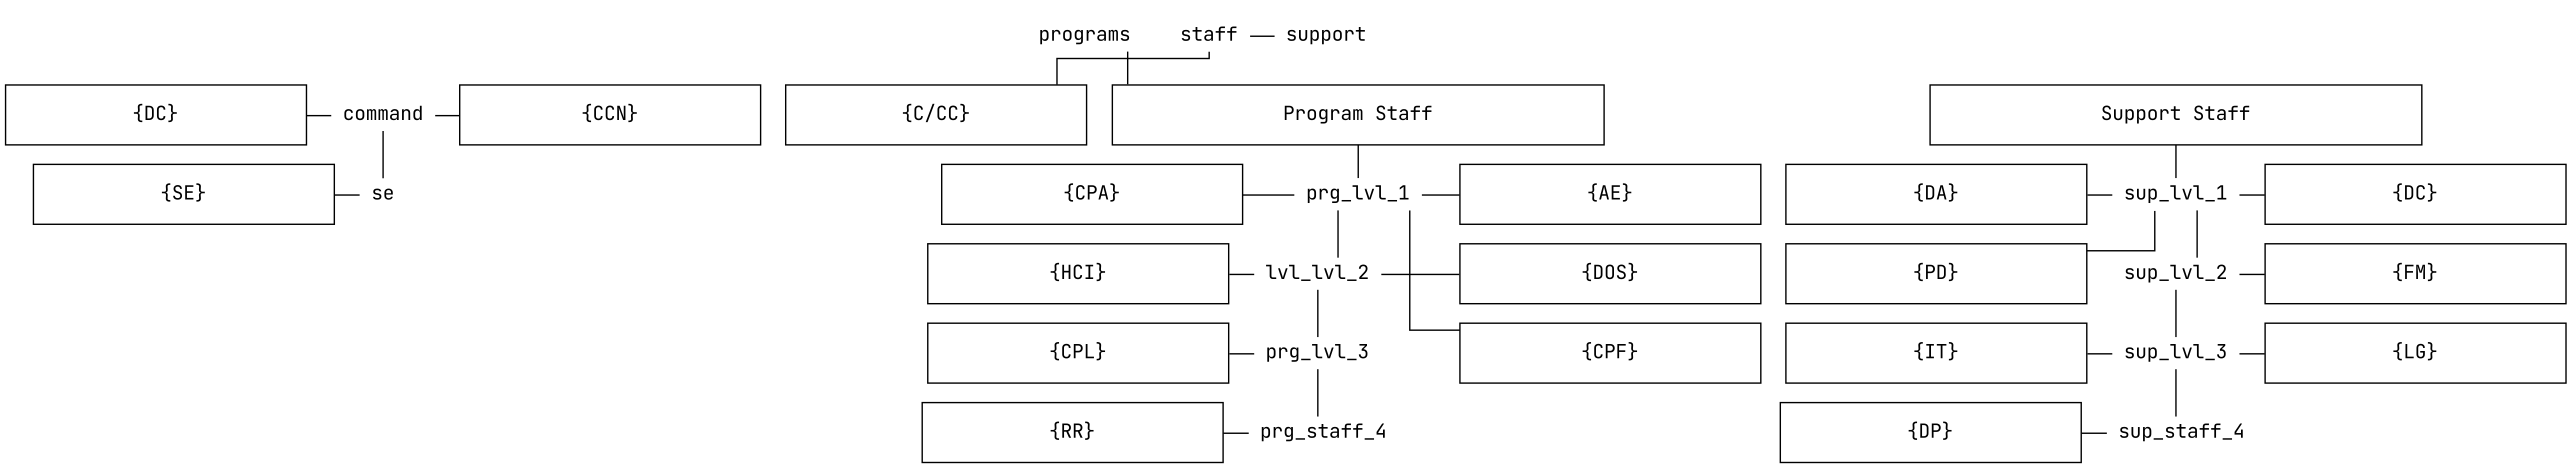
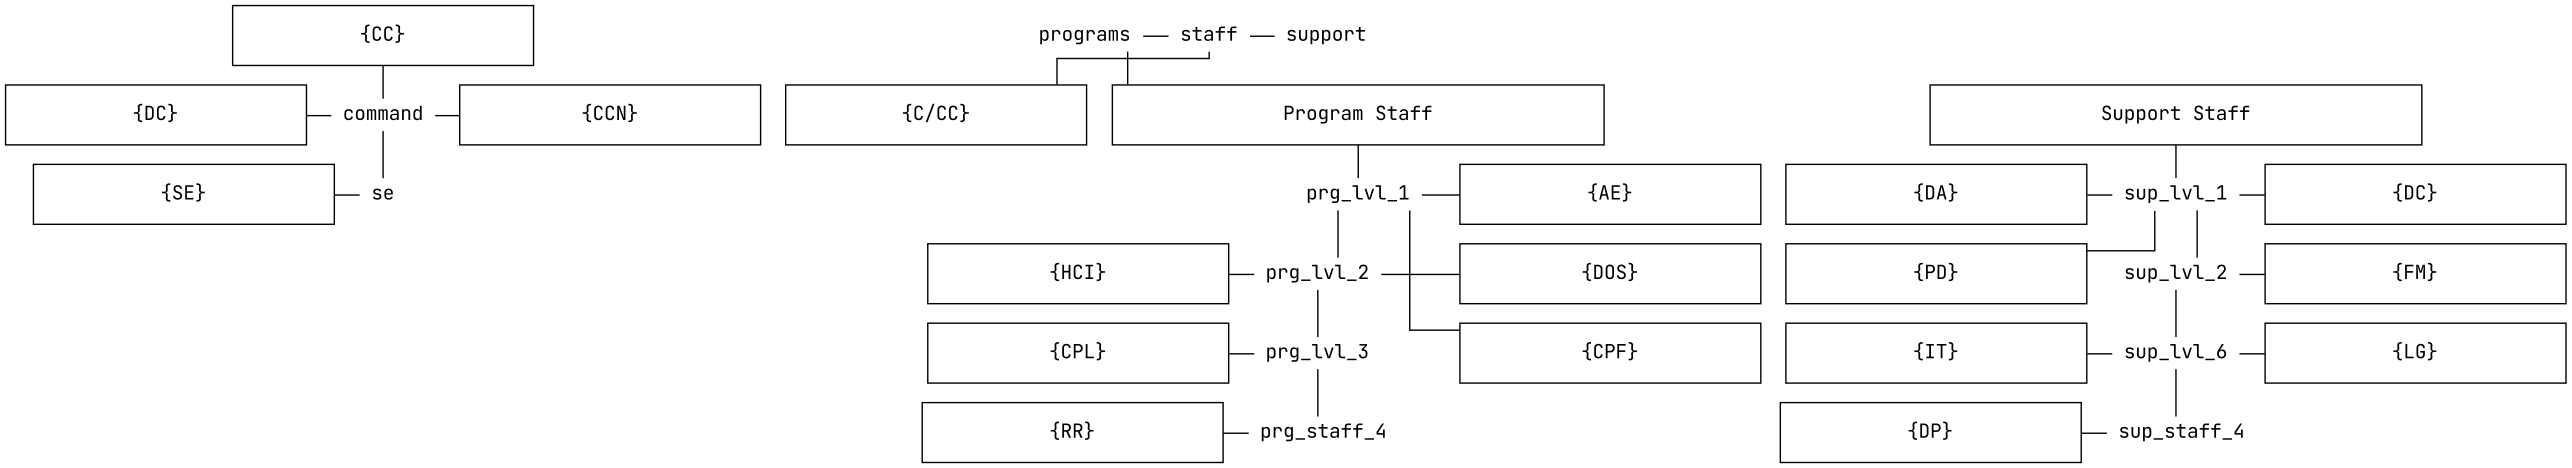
node "{CC}": added
edge "programs" -- "staff": added
node "{CPA}": removed
node "lvl_lvl_2": label "lvl_lvl_2" -> "prg_lvl_2"
node "sup_lvl_3": label "sup_lvl_3" -> "sup_lvl_6"
